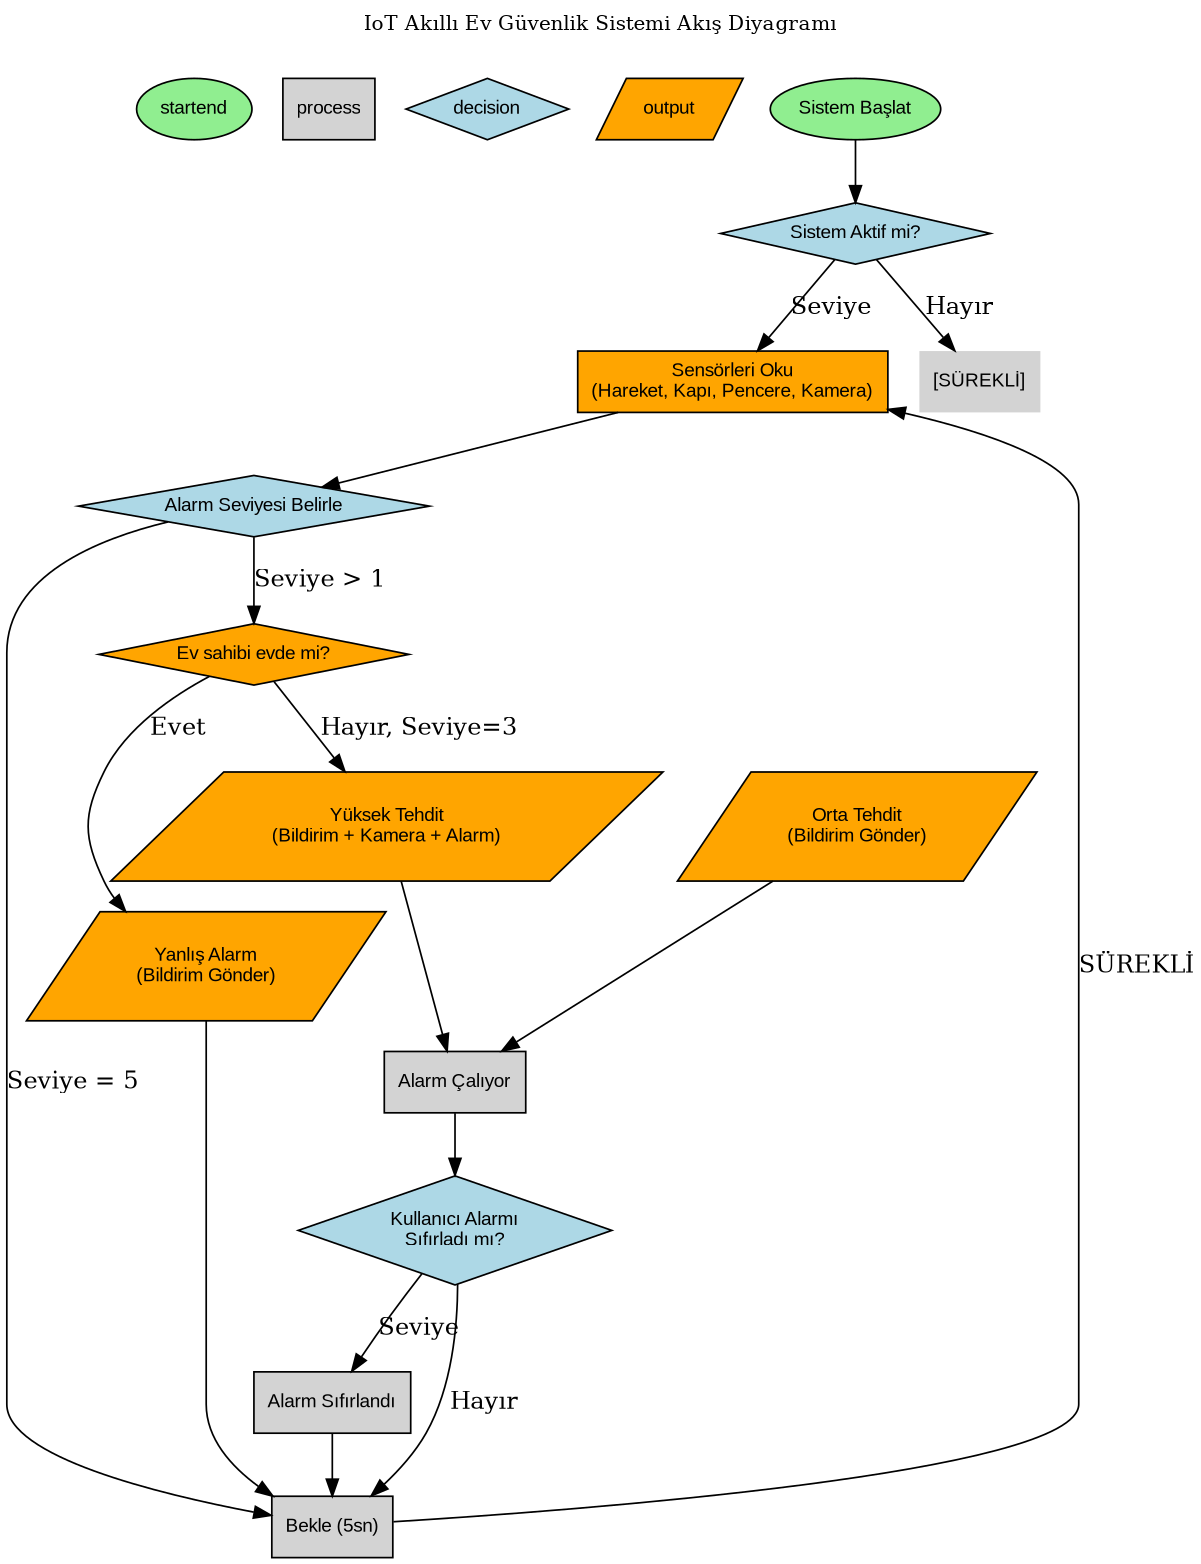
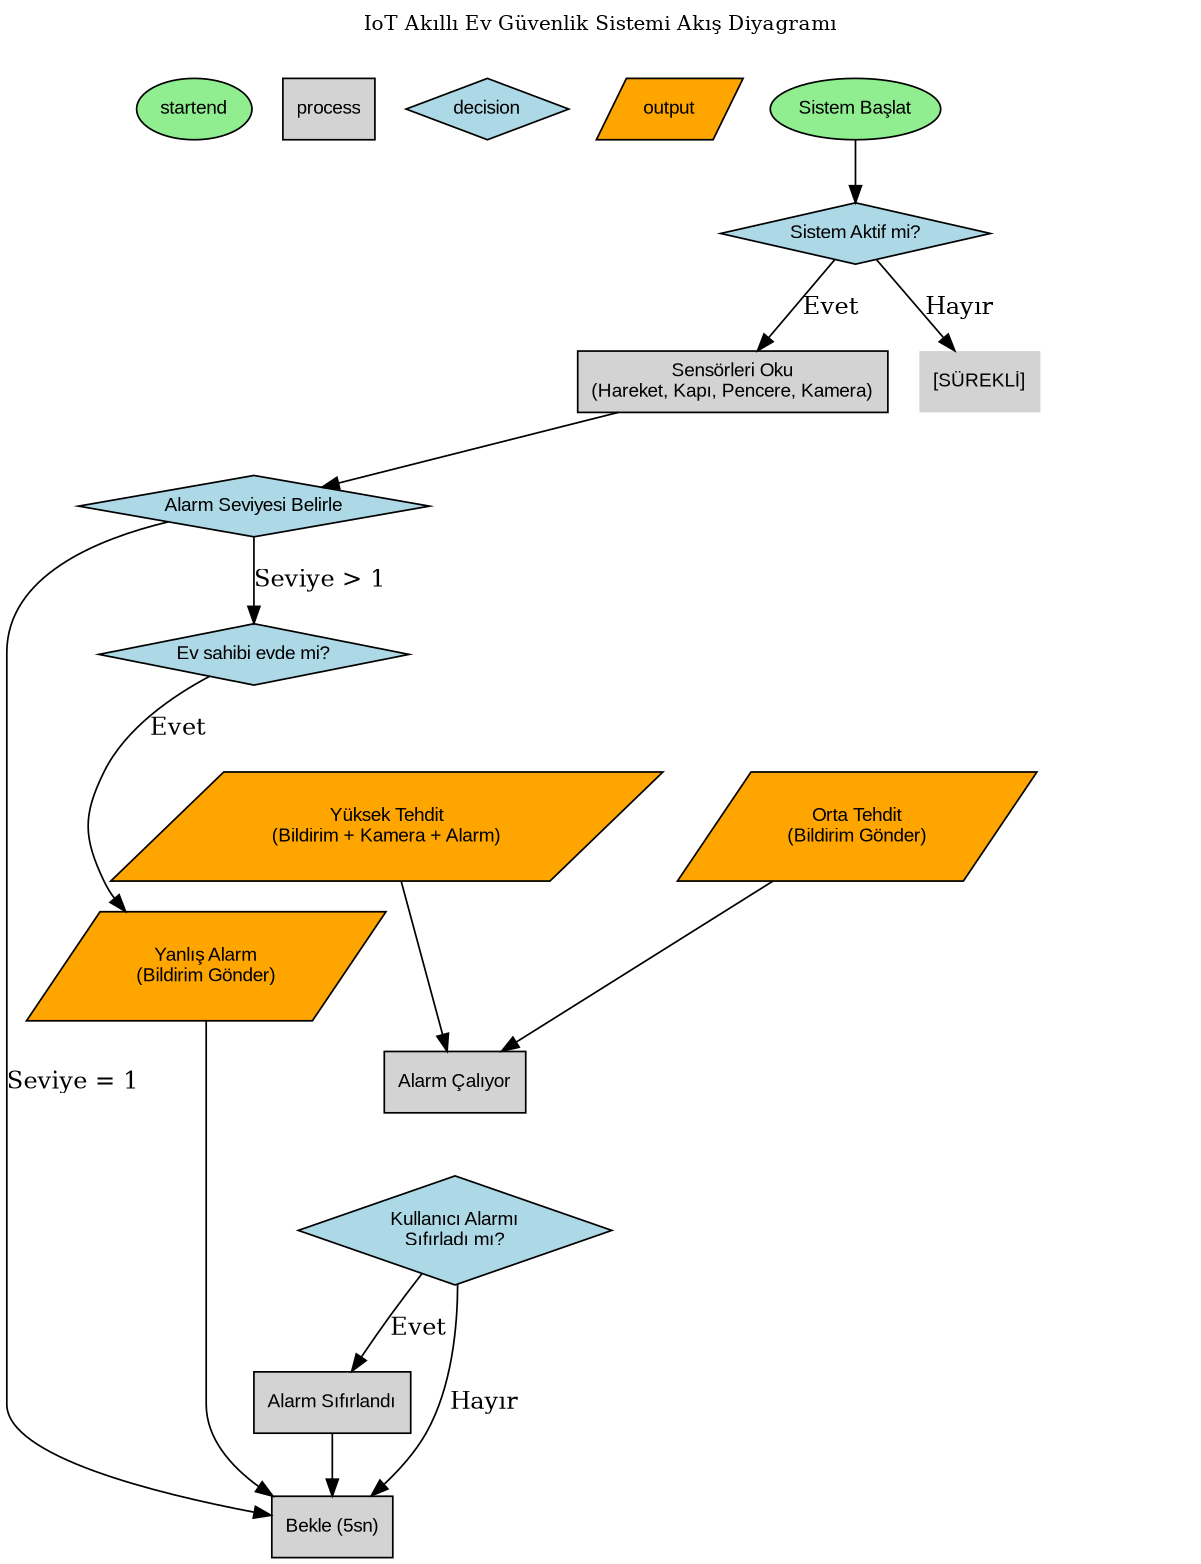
edge "Sistem Aktif mi?" -> "Sensörleri Oku (Hareket, Kapı, Pencere, Kamera)": label "Seviye" -> "Evet"
node "Sensörleri Oku (Hareket, Kapı, Pencere, Kamera)": fillcolor orange -> lightgray
node "Ev sahibi evde mi?": fillcolor orange -> lightblue
edge "Ev sahibi evde mi?" -> "Yüksek Tehdit (Bildirim + Kamera + Alarm)": removed, label "Hayır, Seviye=3"
edge "Alarm Seviyesi Belirle" -> "Bekle (5sn)": label "Seviye = 5" -> "Seviye = 1"
edge "Alarm Çalıyor" -> "Kullanıcı Alarmı Sıfırladı mı?": removed
edge "Bekle (5sn)" -> "Sensörleri Oku (Hareket, Kapı, Pencere, Kamera)": removed, label "SÜREKLİ"
edge "Kullanıcı Alarmı Sıfırladı mı?" -> "Alarm Sıfırlandı": label "Seviye" -> "Evet"
